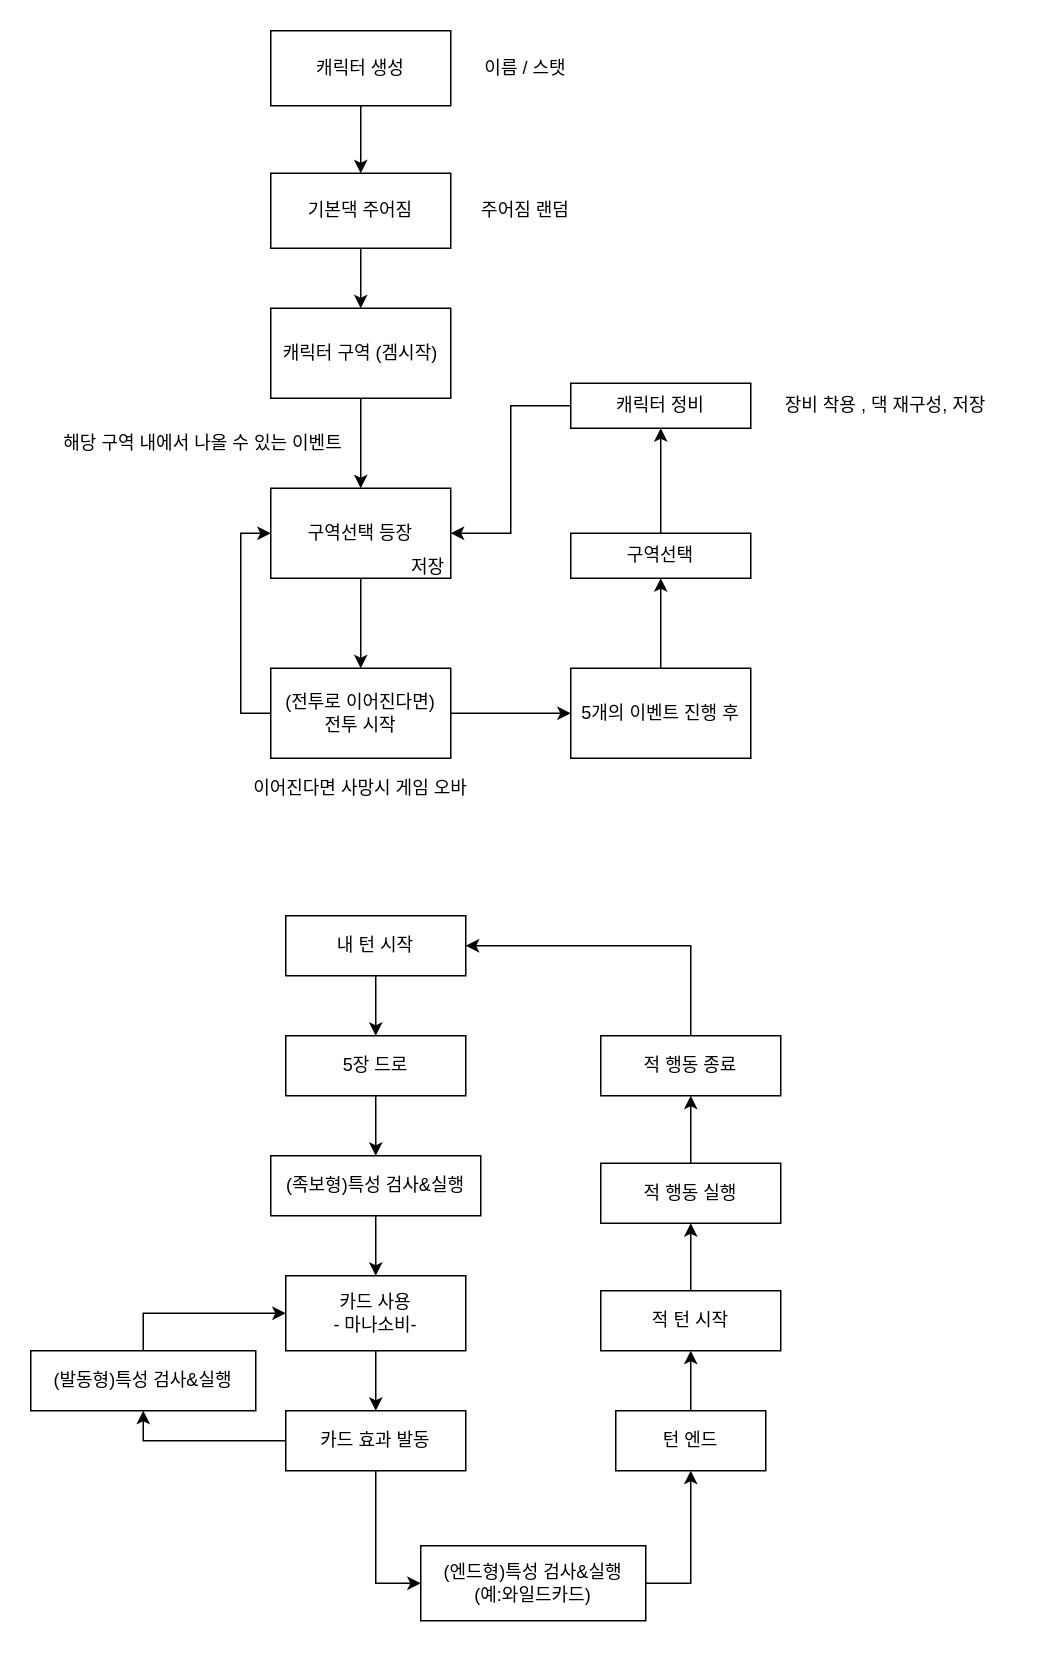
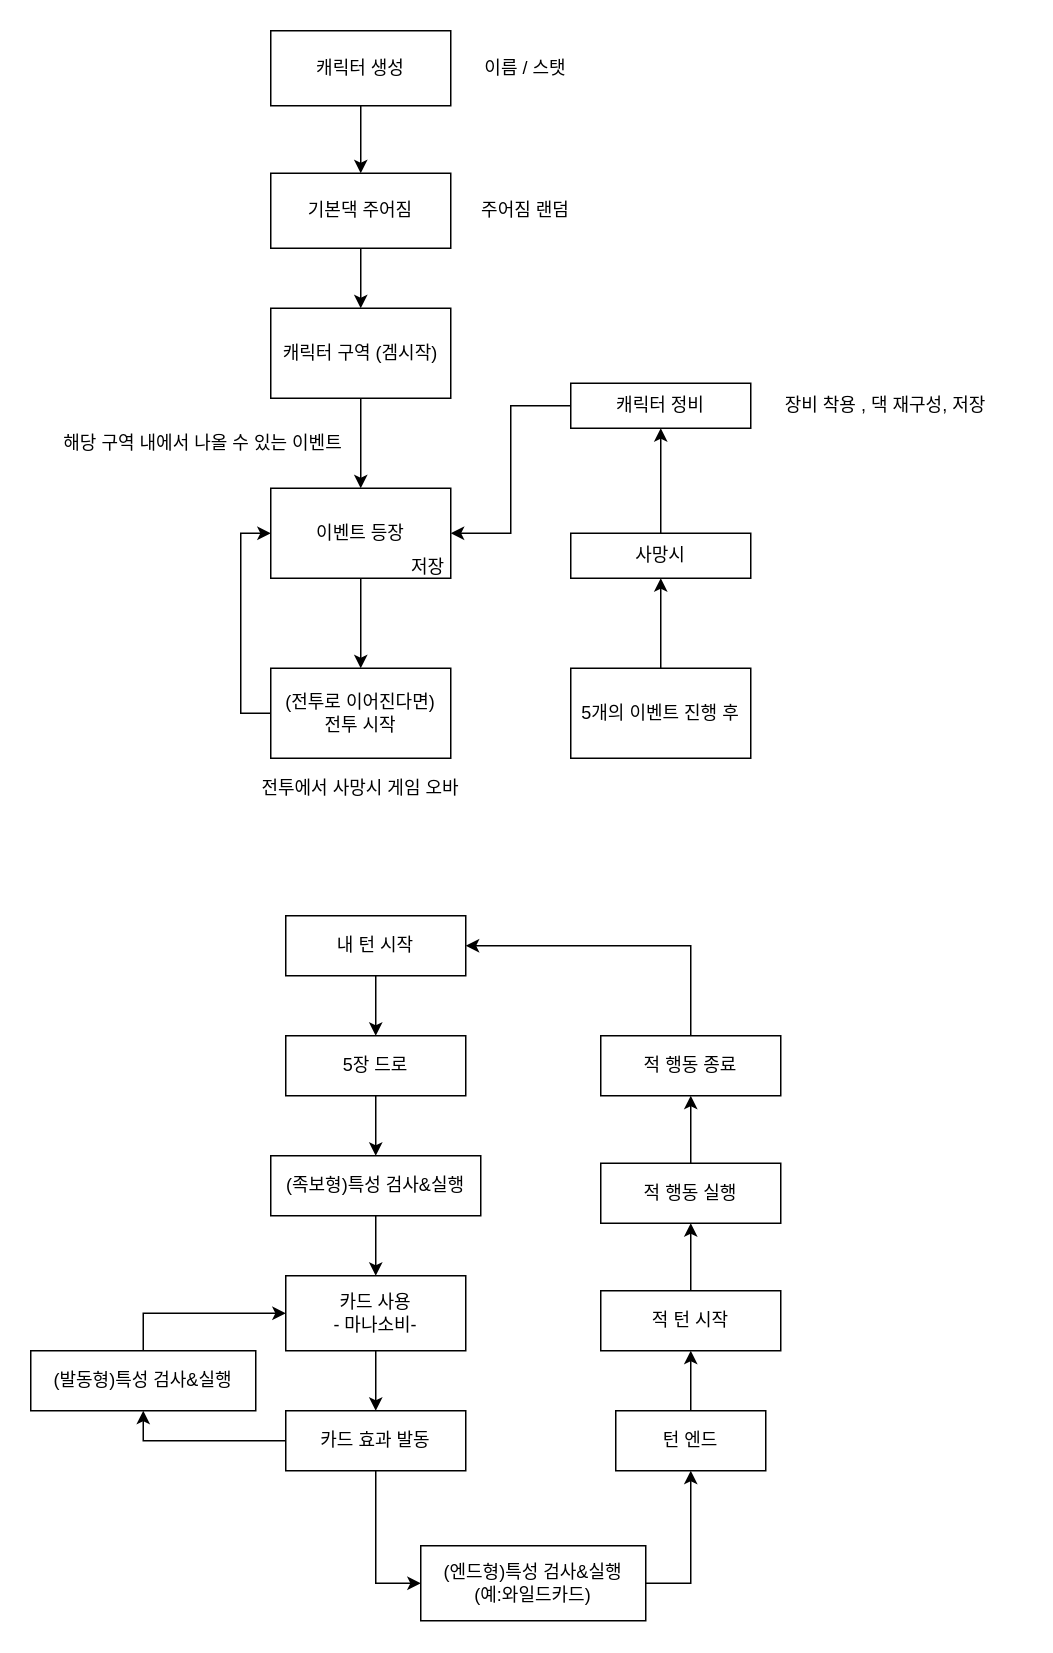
node "구역선택 등장": label "구역선택 등장" -> "이벤트 등장"
node "구역선택": label "구역선택" -> "사망시"
edge "(전투로 이어진다면) 전투 시작" -> "5개의 이벤트 진행 후": removed
node "이어진다면 사망시 게임 오바": label "이어진다면 사망시 게임 오바" -> "전투에서 사망시 게임 오바"
